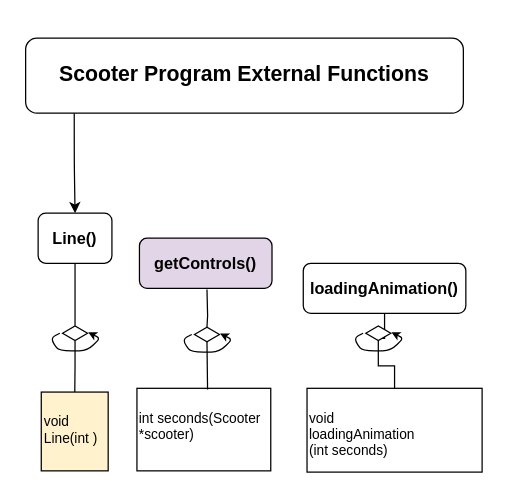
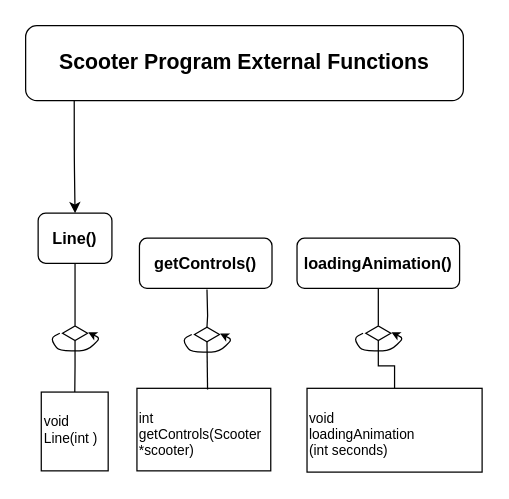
node "Scooter Program External Functions": moved (244, 76) -> (244, 63)
node "getControls()": fillcolor #e1d5e7 -> #ffffff
node "loadingAnimation()": moved (384, 288) -> (378, 263)
node "int seconds(Scooter *scooter)": label "int seconds(Scooter *scooter)" -> "int getControls(Scooter *scooter)"
node "void Line(int )": fillcolor #fff2cc -> #ffffff
